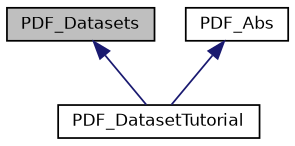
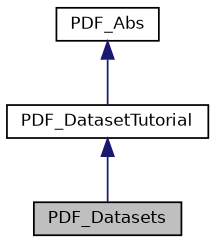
edge "PDF_DatasetTutorial" -> "PDF_Datasets": reversed
